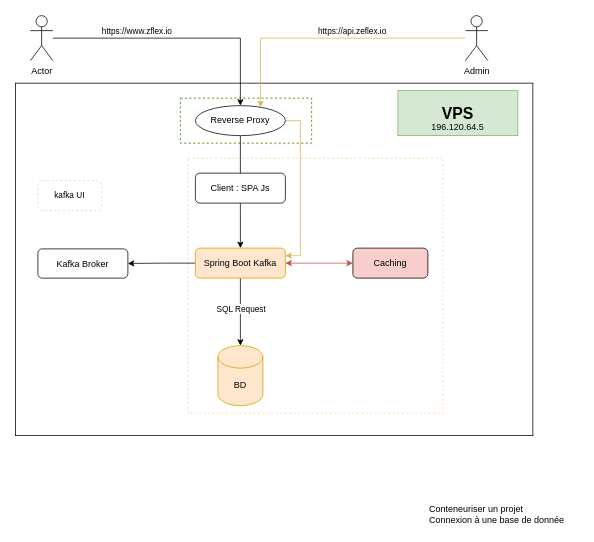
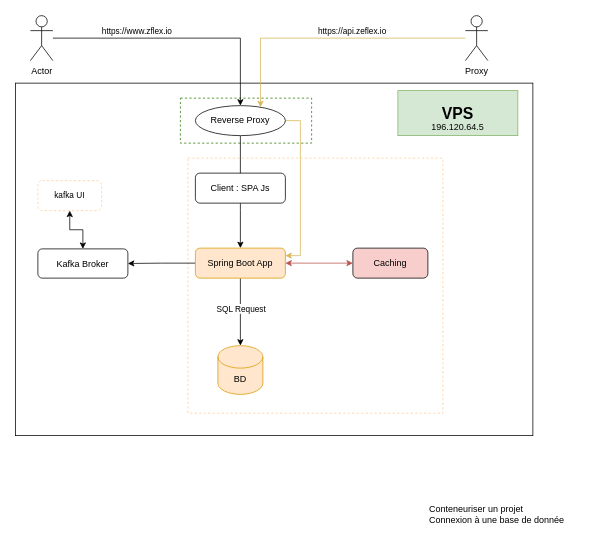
node "Admin": label "Admin" -> "Proxy"
edge "kafka UI" -- "Kafka Broker": added
node "Spring Boot Kafka": label "Spring Boot Kafka" -> "Spring Boot App"
node "BD": size 45x60 -> 45x49
